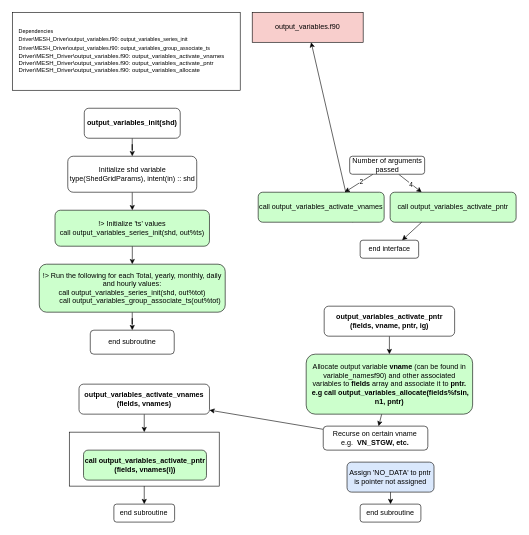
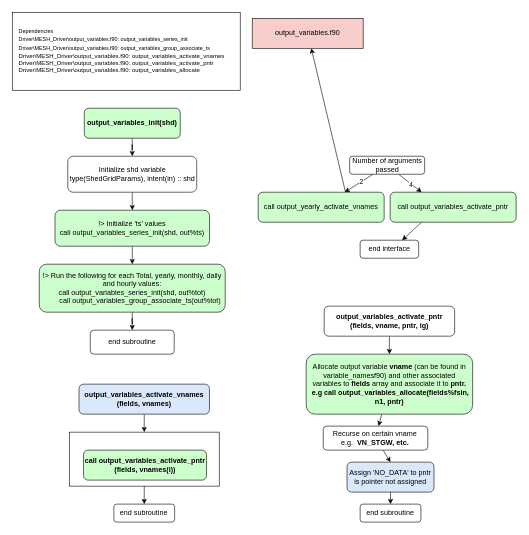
node "output_variables.f90": moved (308, 27) -> (308, 33)
node "output_variables_init(shd)": fillcolor #ffffff -> #ccffcc
node "call output_variables_activate_vnames": label "call output_variables_activate_vnames" -> "call output_yearly_activate_vnames"
node "output_variables_activate_vnames (fields, vnames)": fillcolor #ffffff -> #dae8fc
edge "Recurse on certain vname e.g. VN_STGW, etc." -> "output_variables_activate_vnames (fields, vnames)": now "Recurse on certain vname e.g. VN_STGW, etc." -> "Assign 'NO_DATA' to pntr is pointer not assigned"
